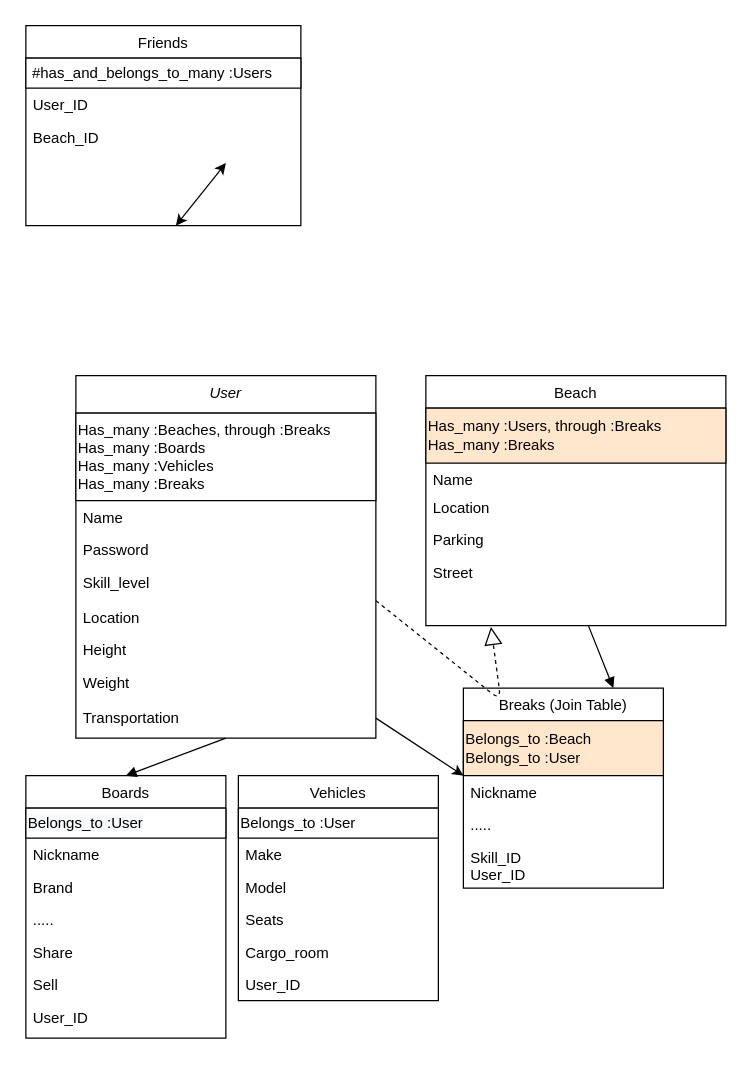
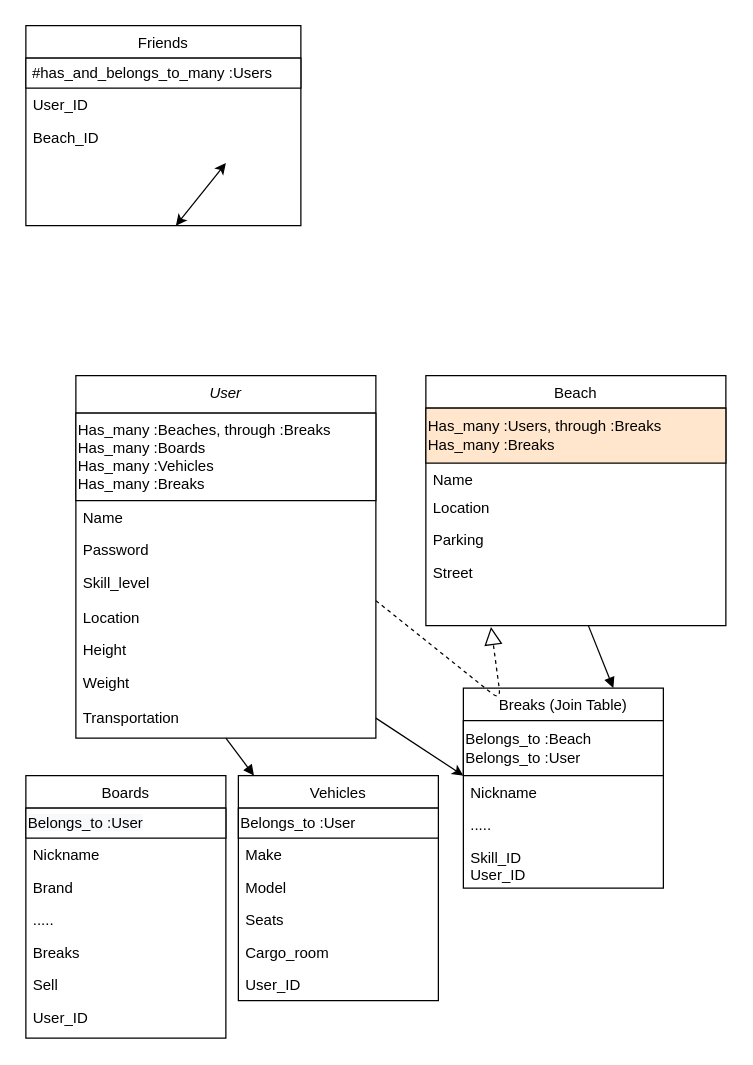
node "Belongs_to :Beach Belongs_to :User": fillcolor #ffe6cc -> #ffffff
edge "User" -> "Vehicles": added
edge "Transportation" -> "Boards": removed
node "Share": label "Share" -> "Breaks"
